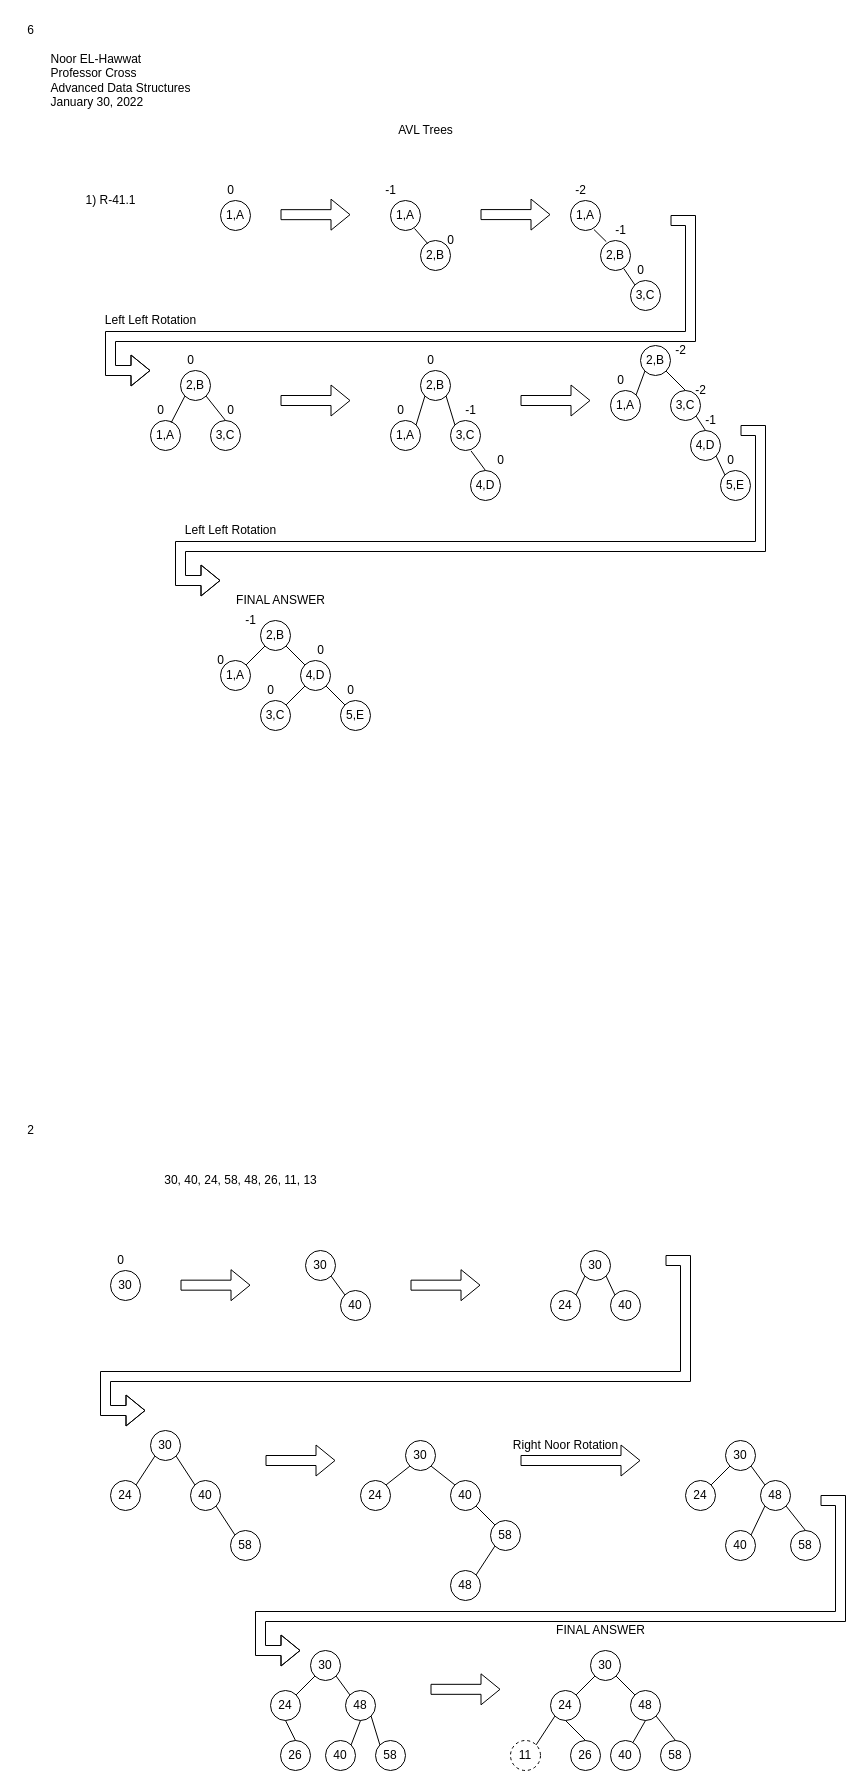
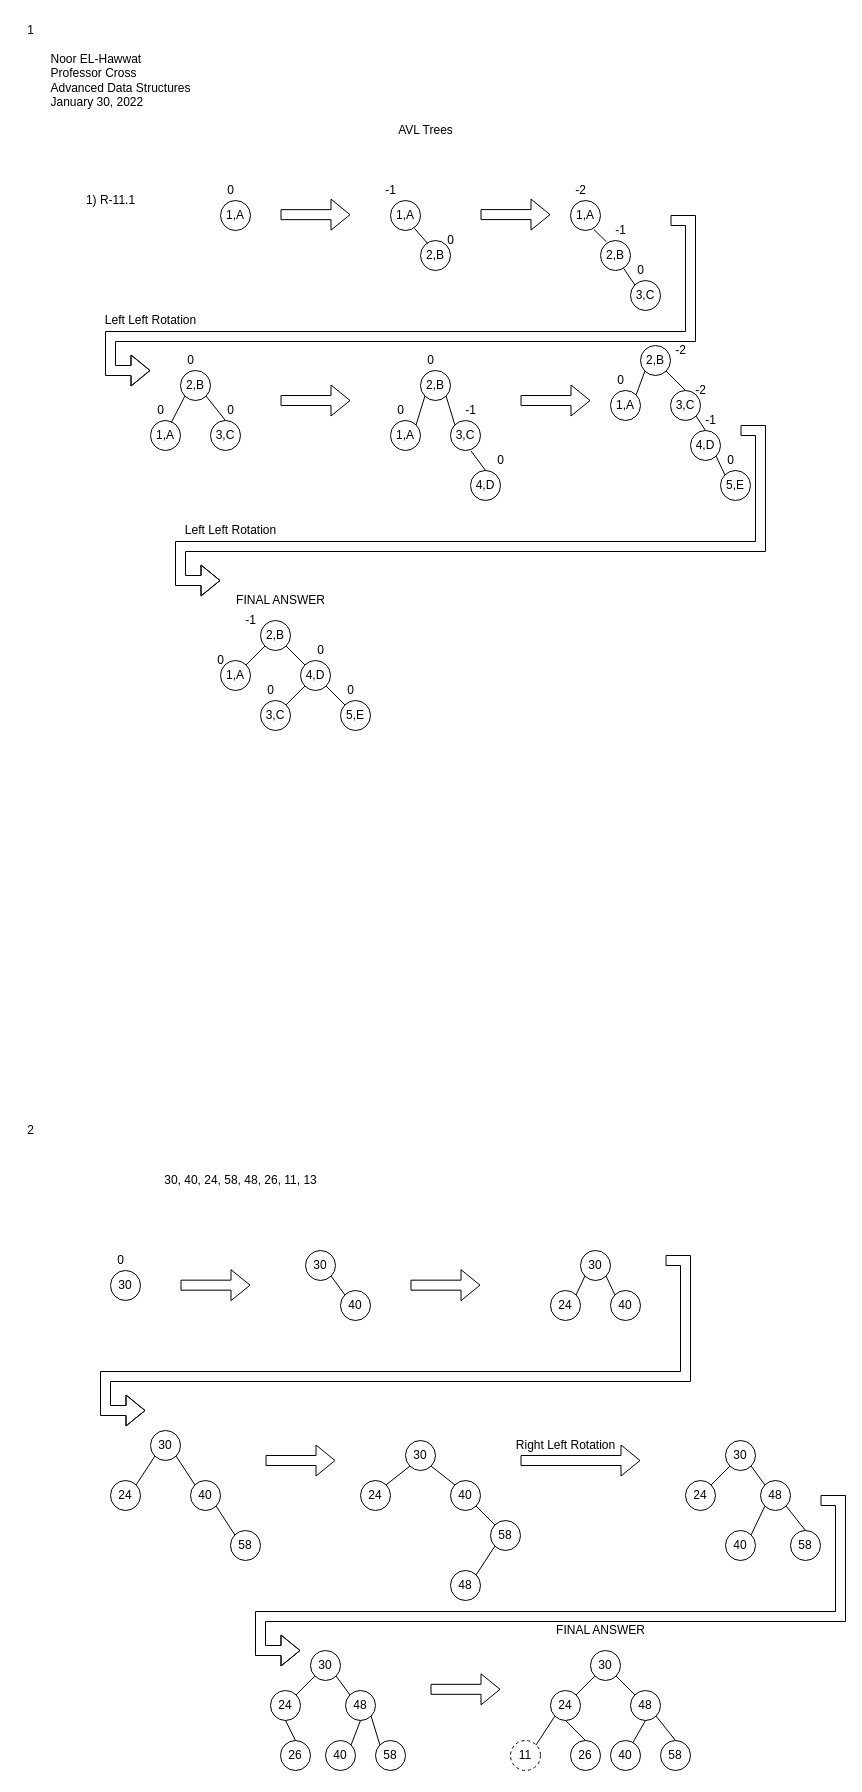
node "6": label "6" -> "1"
node "1) R-41.1": label "1) R-41.1" -> "1) R-11.1"
node "Right Noor Rotation": label "Right Noor Rotation" -> "Right Left Rotation"
